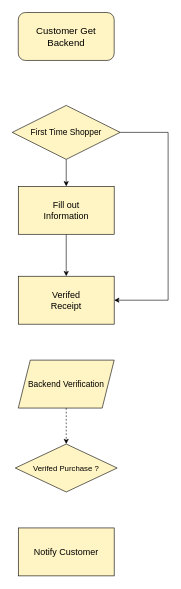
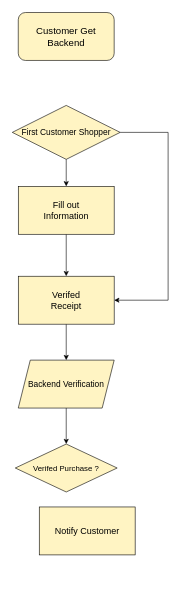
node "First Time Shopper": label "First Time Shopper" -> "First Customer Shopper"
edge "Verifed Receipt" -> "Backend Verification": added
edge "Backend Verification" -> "Verifed Purchase ?": style dashed -> solid
node "Notify Customer": moved (66, 552) -> (87, 531)
